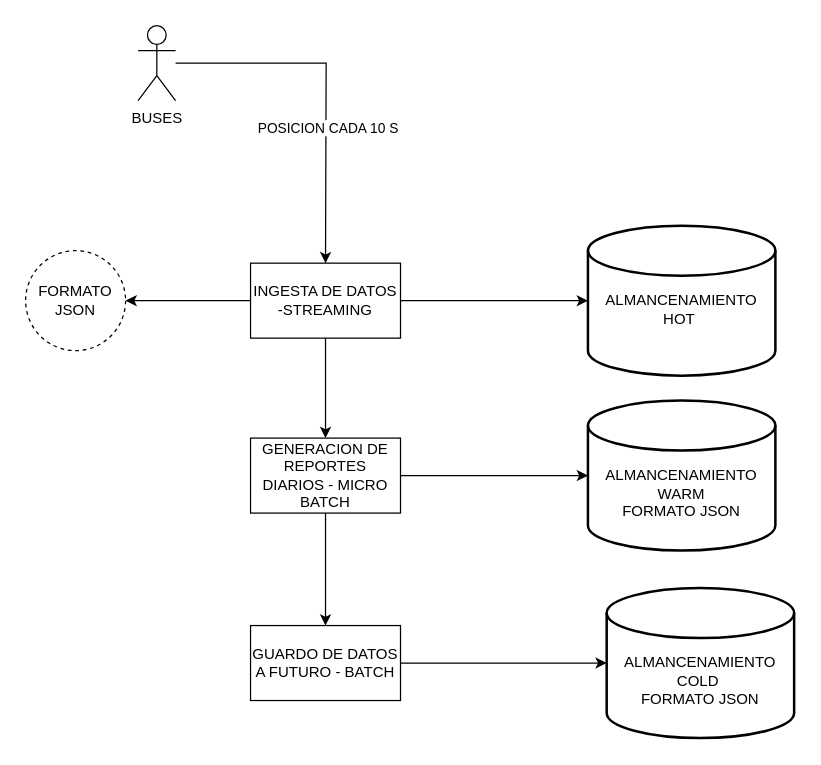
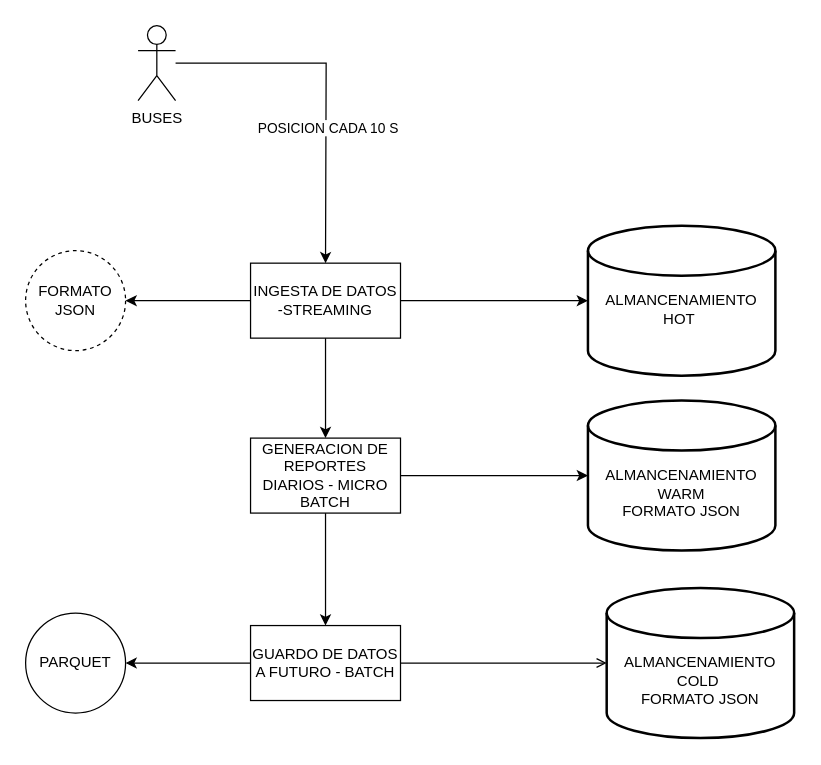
node "PARQUET": added
edge "GUARDO DE DATOS A FUTURO - BATCH" -> "PARQUET": added
edge "GUARDO DE DATOS A FUTURO - BATCH" -> "ALMANCENAMIENTO COLD FORMATO JSON": arrowhead classic -> open
